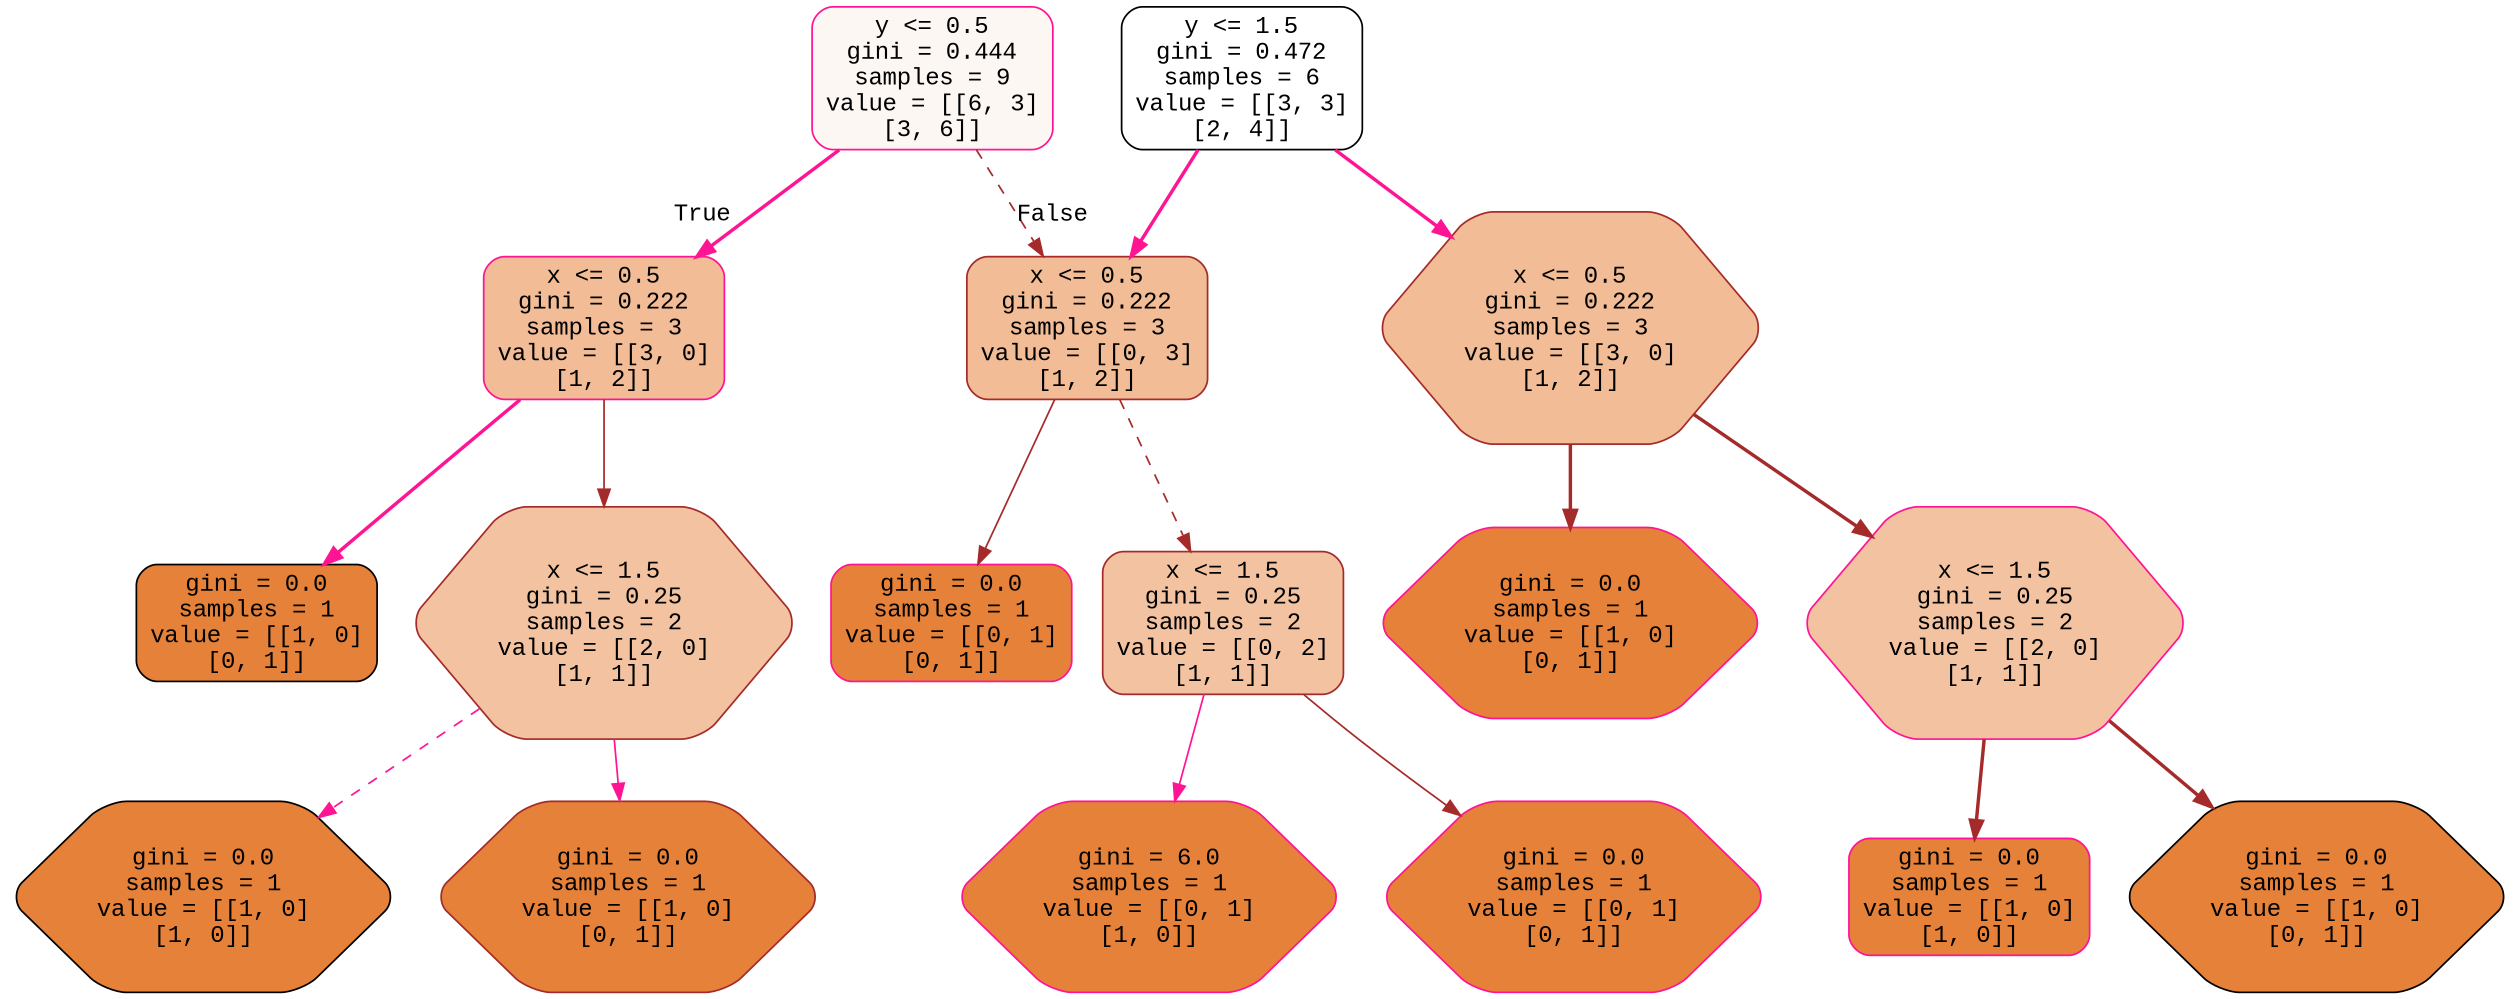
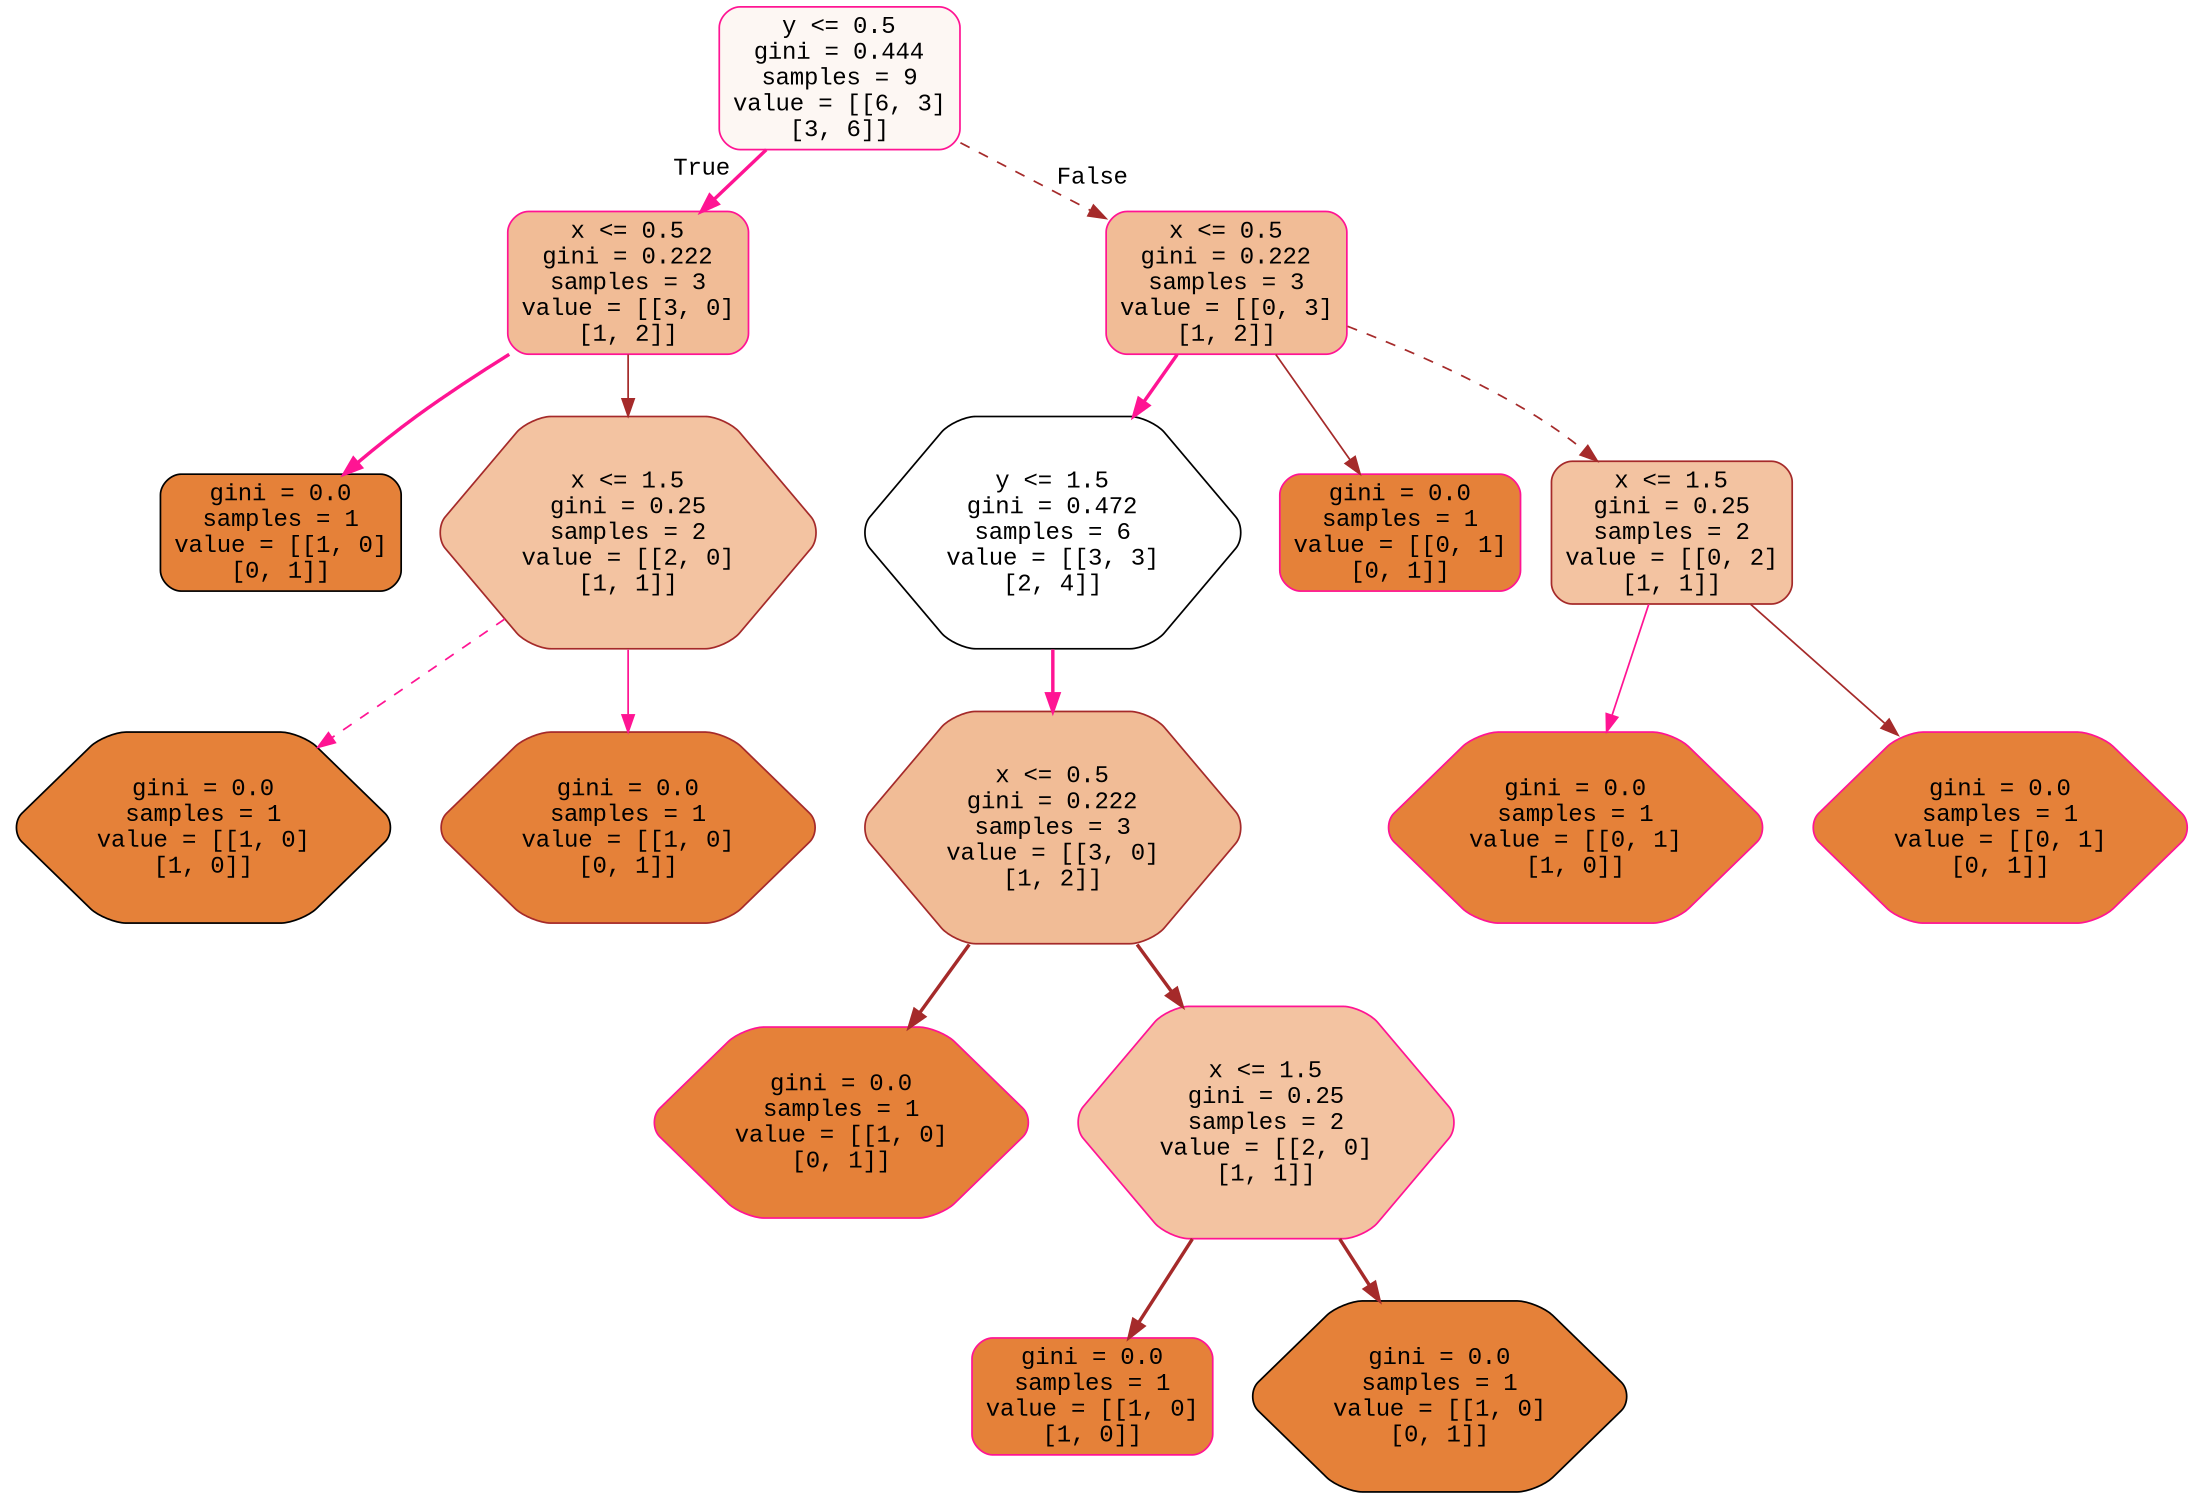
node "y <= 1.5 gini = 0.472 samples = 6 value = [[3, 3] [2, 4]]": shape box -> hexagon
edge "y <= 1.5 gini = 0.472 samples = 6 value = [[3, 3] [2, 4]]" -> "x <= 0.5 gini = 0.222 samples = 3 value = [[0, 3] [1, 2]]": reversed
node "x <= 0.5 gini = 0.222 samples = 3 value = [[0, 3] [1, 2]]": color brown -> deeppink
node "gini = 6.0 samples = 1 value = [[0, 1] [1, 0]]": label "gini = 6.0 samples = 1 value = [[0, 1] [1, 0]]" -> "gini = 0.0 samples = 1 value = [[0, 1] [1, 0]]"
